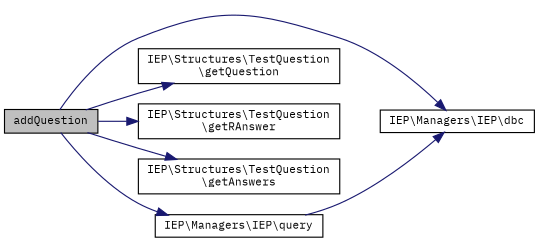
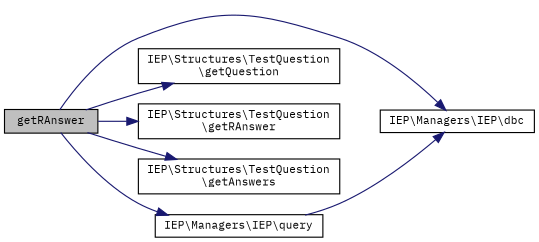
node "addQuestion": label "addQuestion" -> "getRAnswer"
